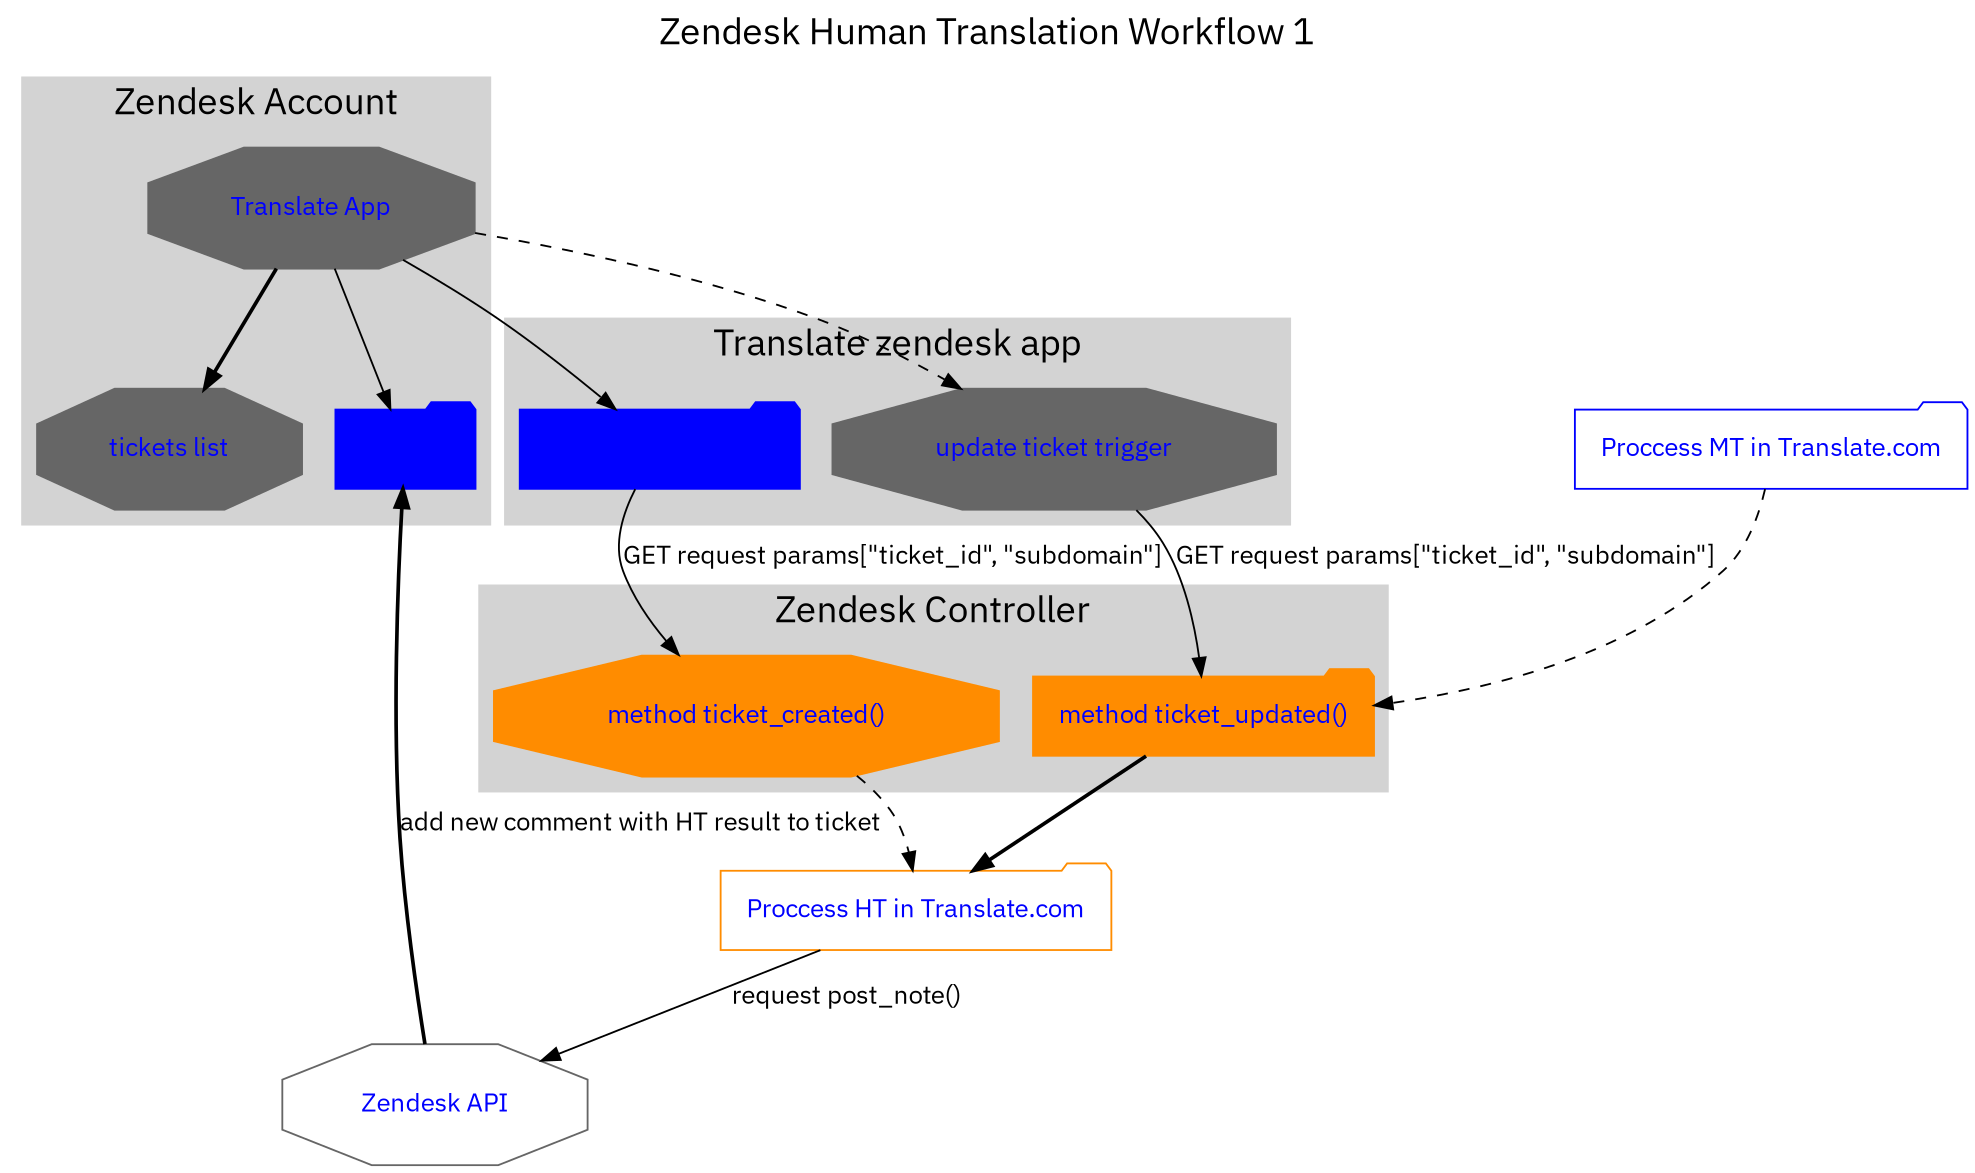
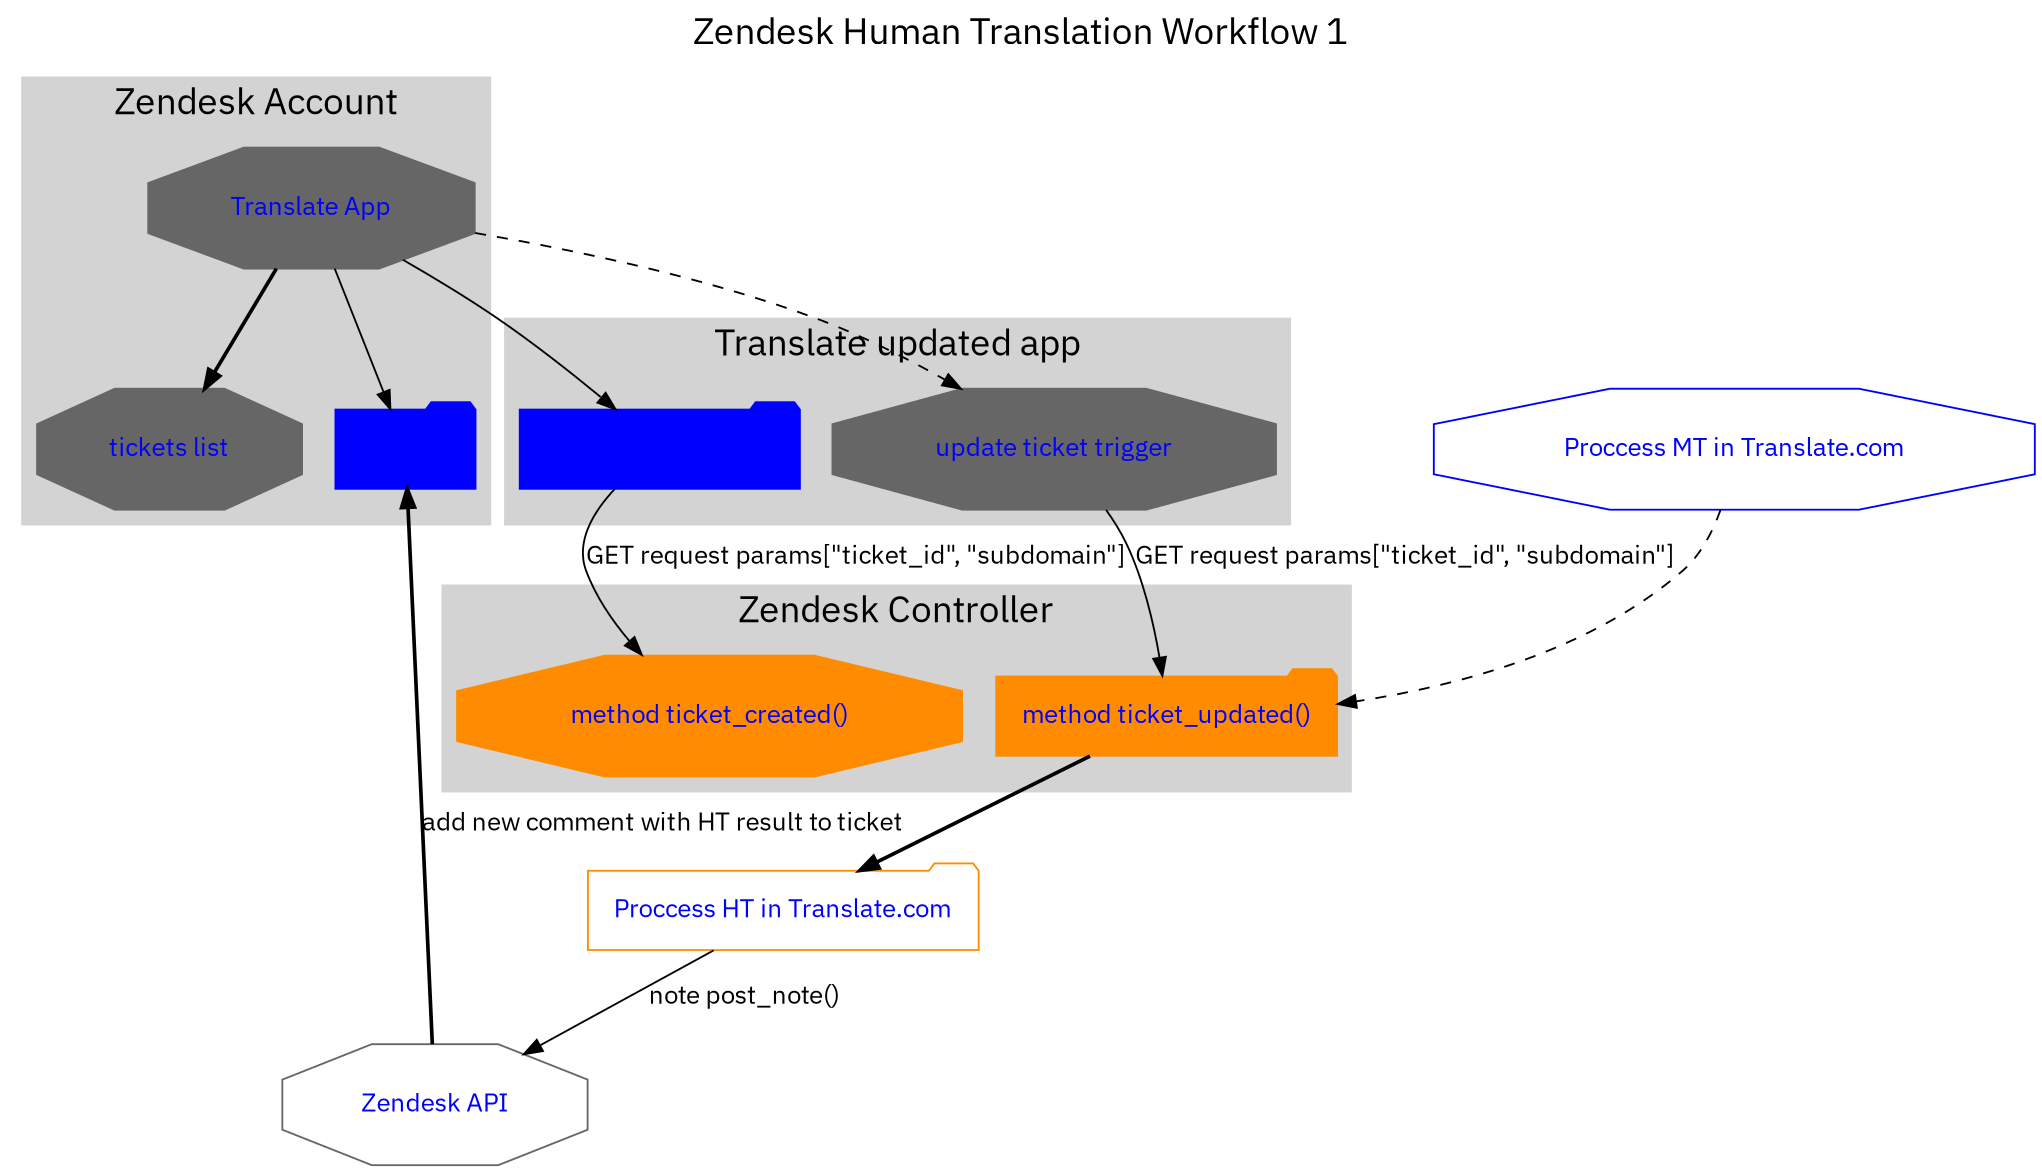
cluster "Translate zendesk app": label "Translate zendesk app" -> "Translate updated app"
node "Proccess MT in Translate.com": shape folder -> octagon
edge "method ticket_created()" -> "Proccess HT in Translate.com": removed
edge "Proccess HT in Translate.com" -> "Zendesk API": label "request post_note()" -> "note post_note()"
